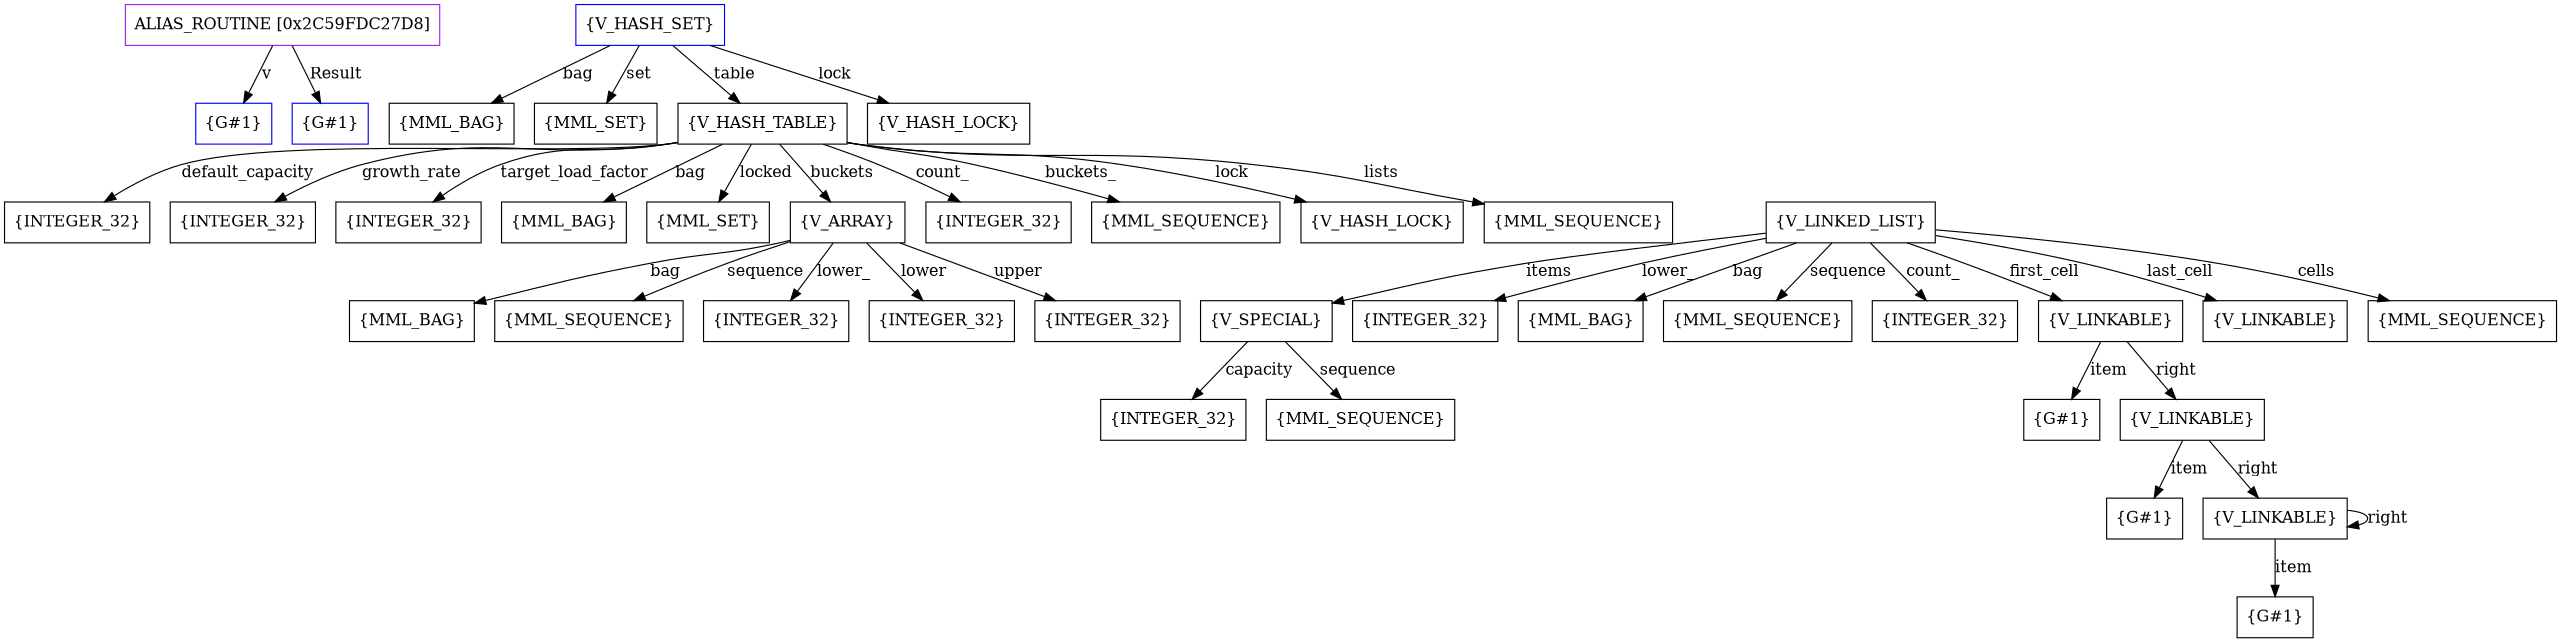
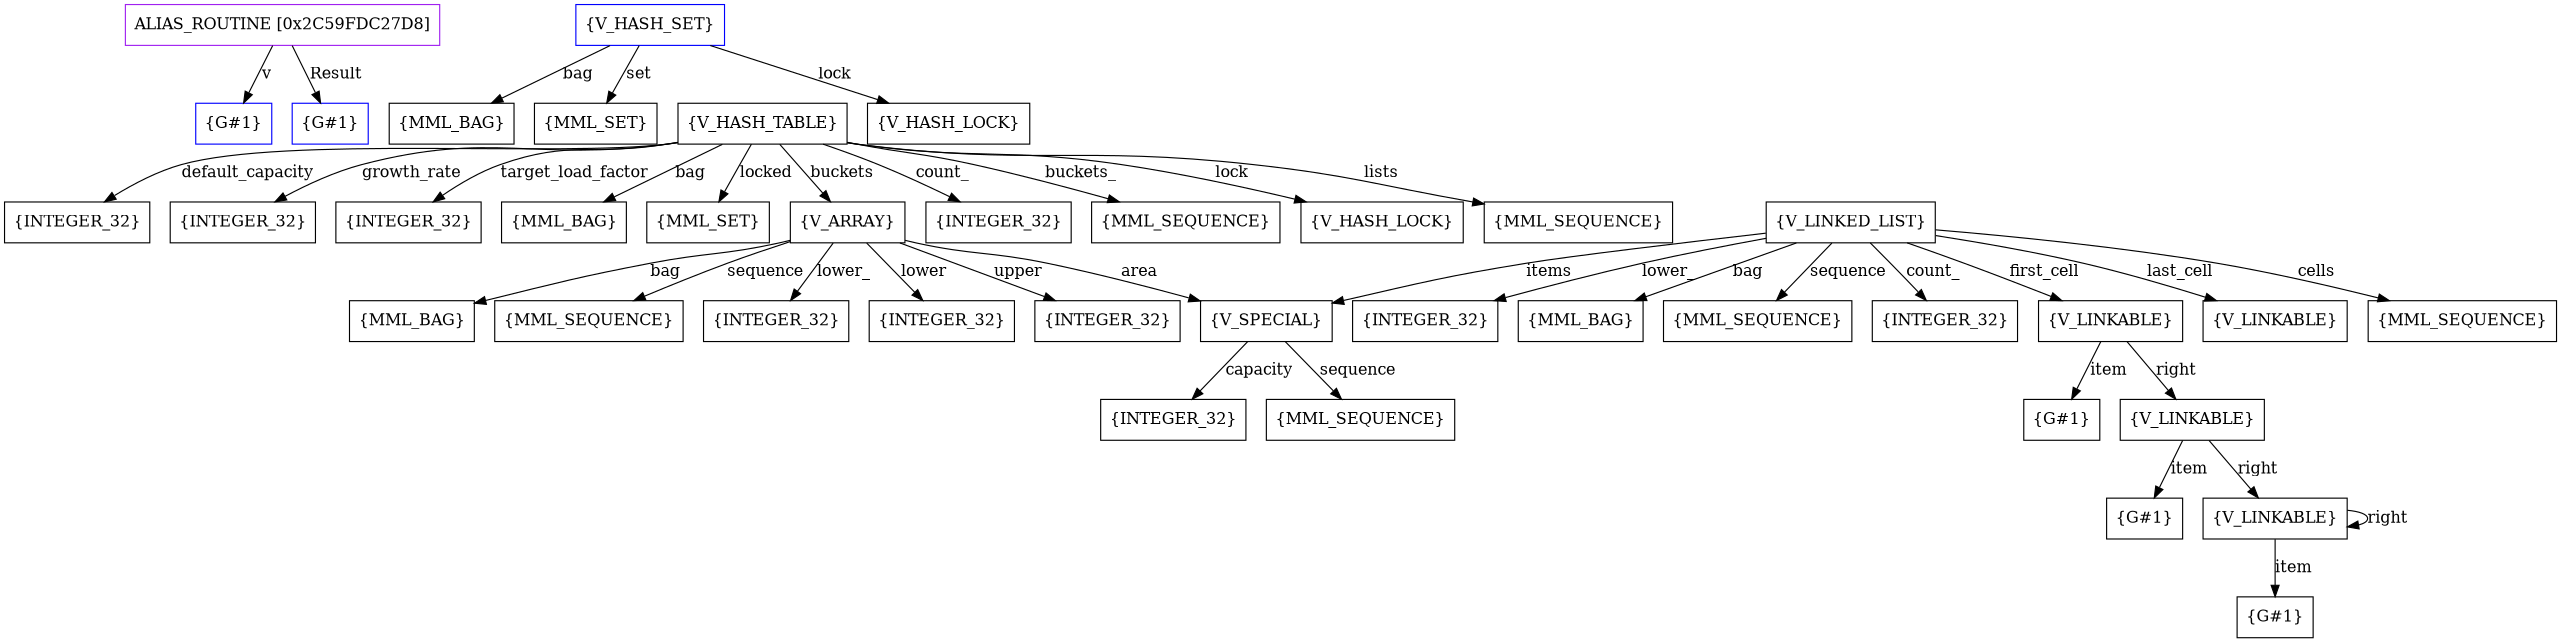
edge "{V_HASH_SET}" -> "{V_HASH_TABLE}": removed, label "table"
edge "{V_ARRAY}" -> "{V_SPECIAL}": added, label "area"
